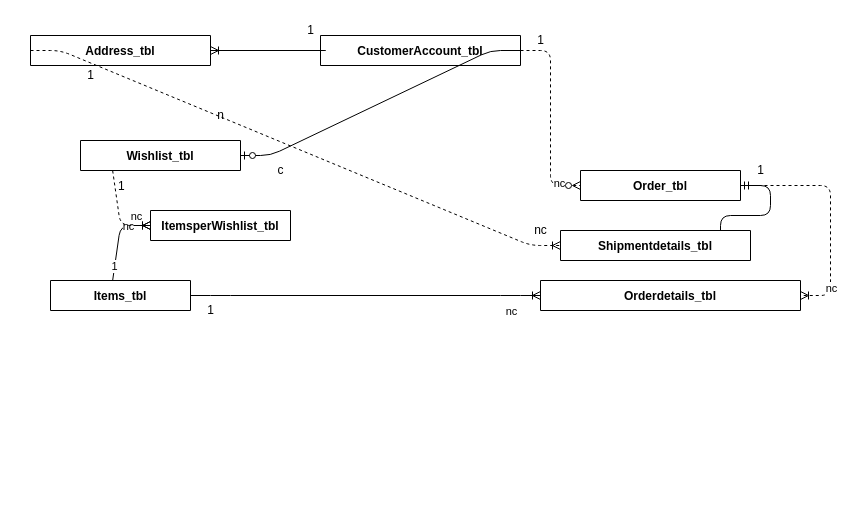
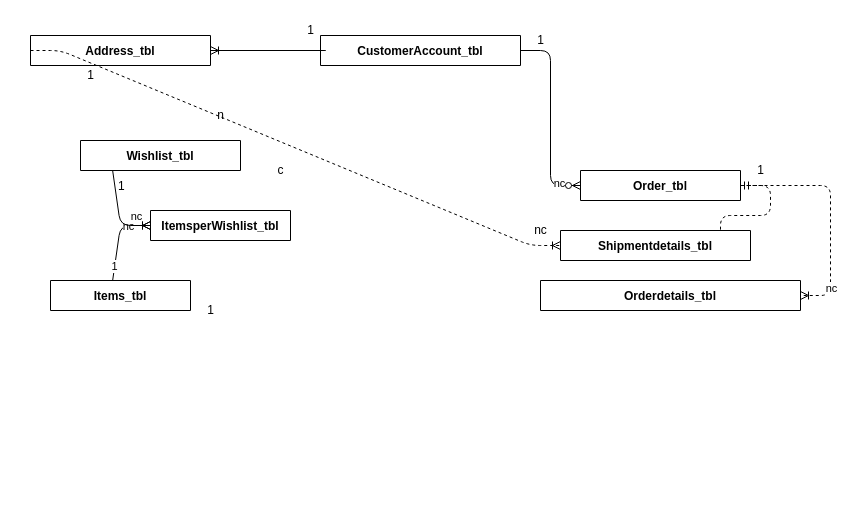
edge "CustomerAccount_tbl" -> "Order_tbl": style dashed -> solid
edge "CustomerAccount_tbl" -> "Wishlist_tbl": removed
edge "Wishlist_tbl" -> "ItemsperWishlist_tbl": style dashed -> solid
edge "Order_tbl" -- "Shipmentdetails_tbl": style solid -> dashed
edge "Items_tbl" -> "Orderdetails_tbl": removed, label "nc"
